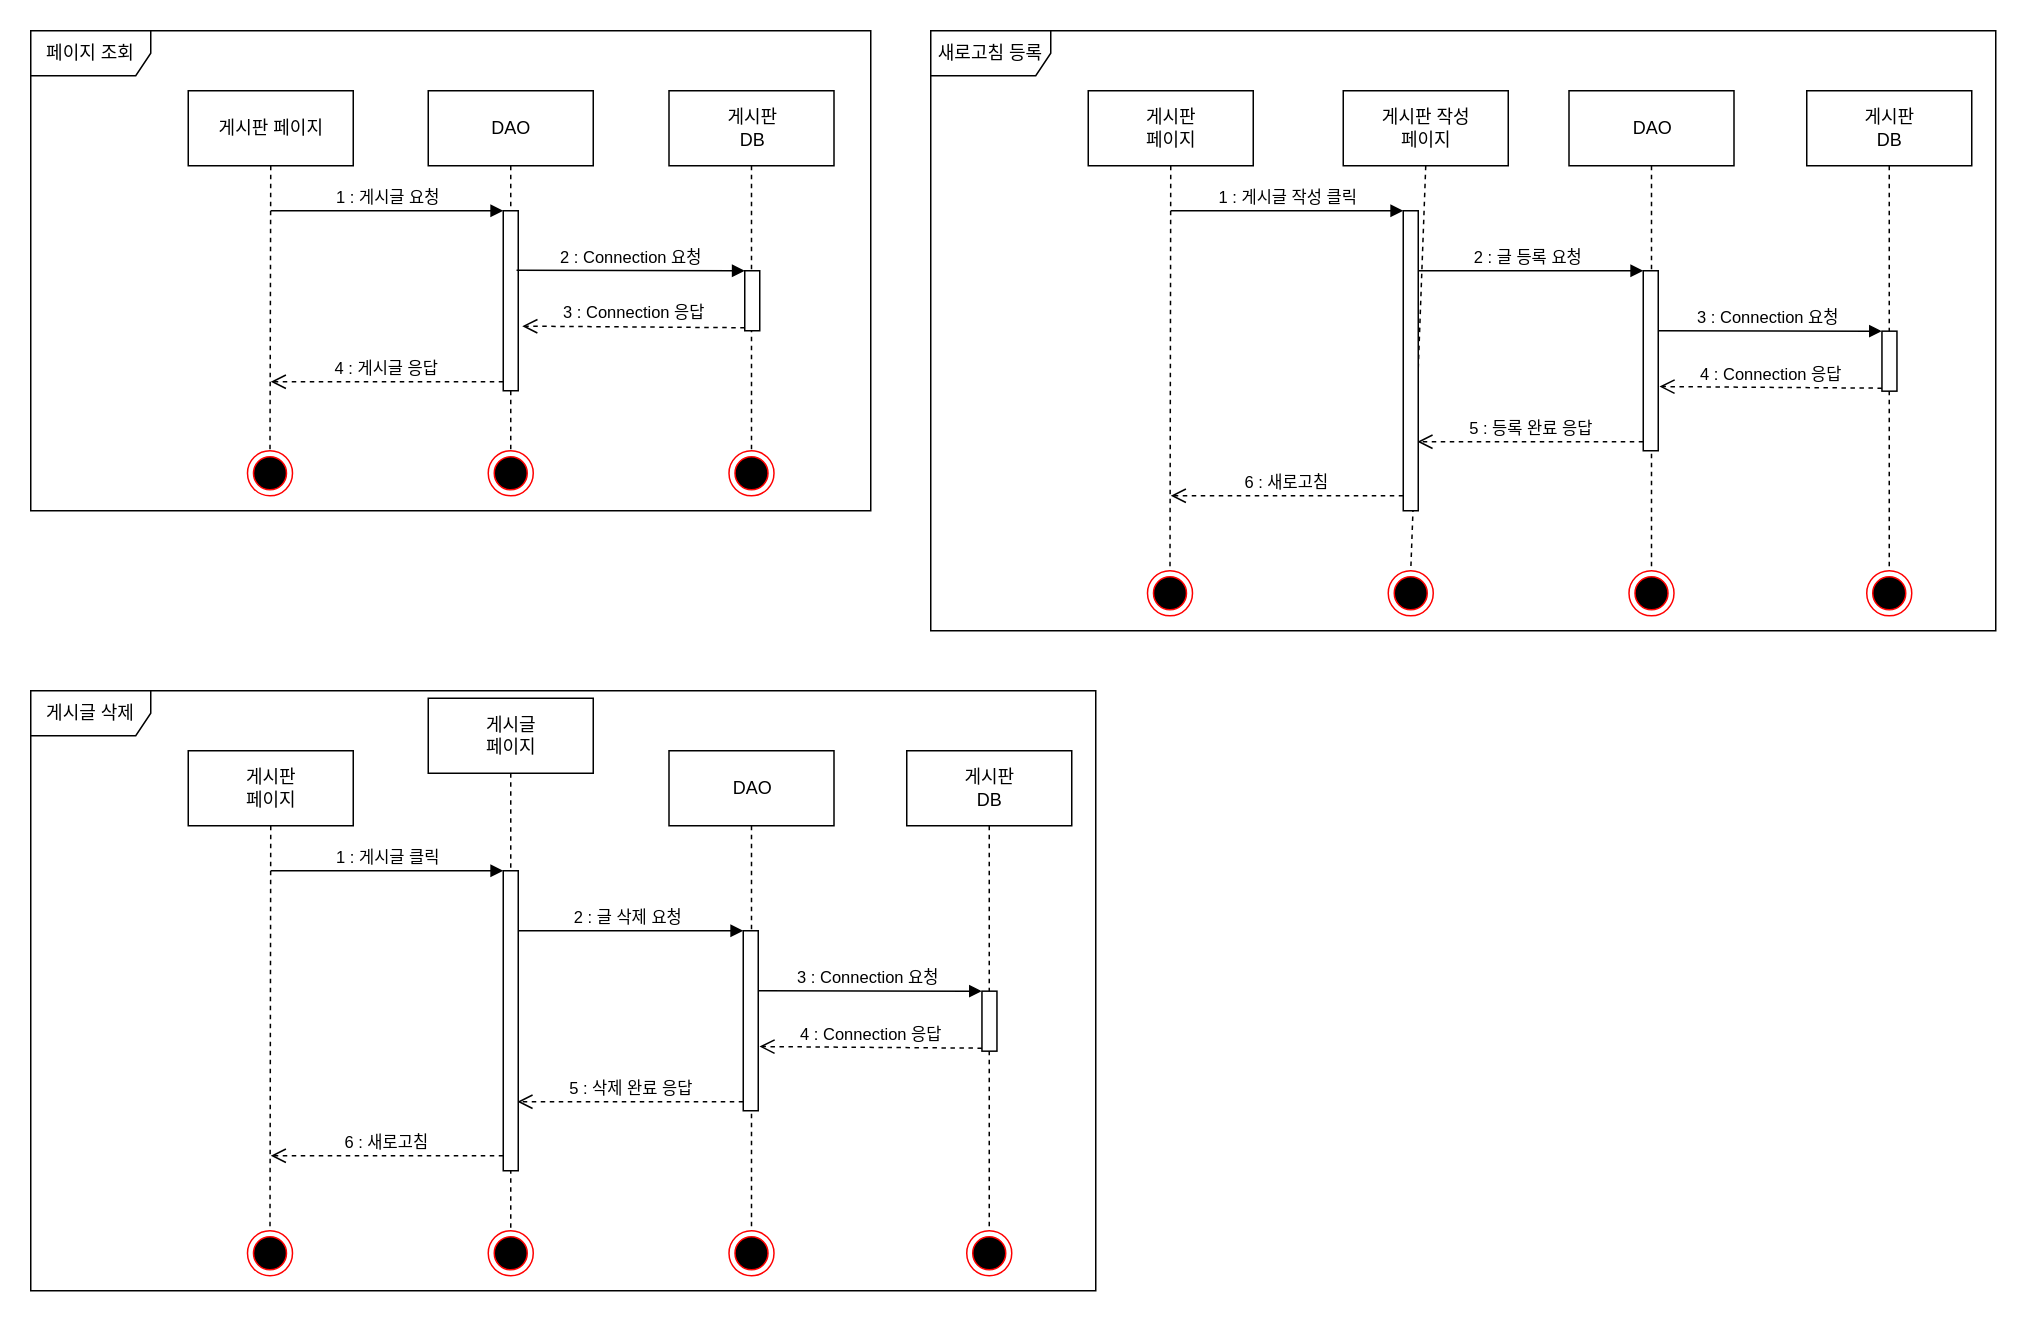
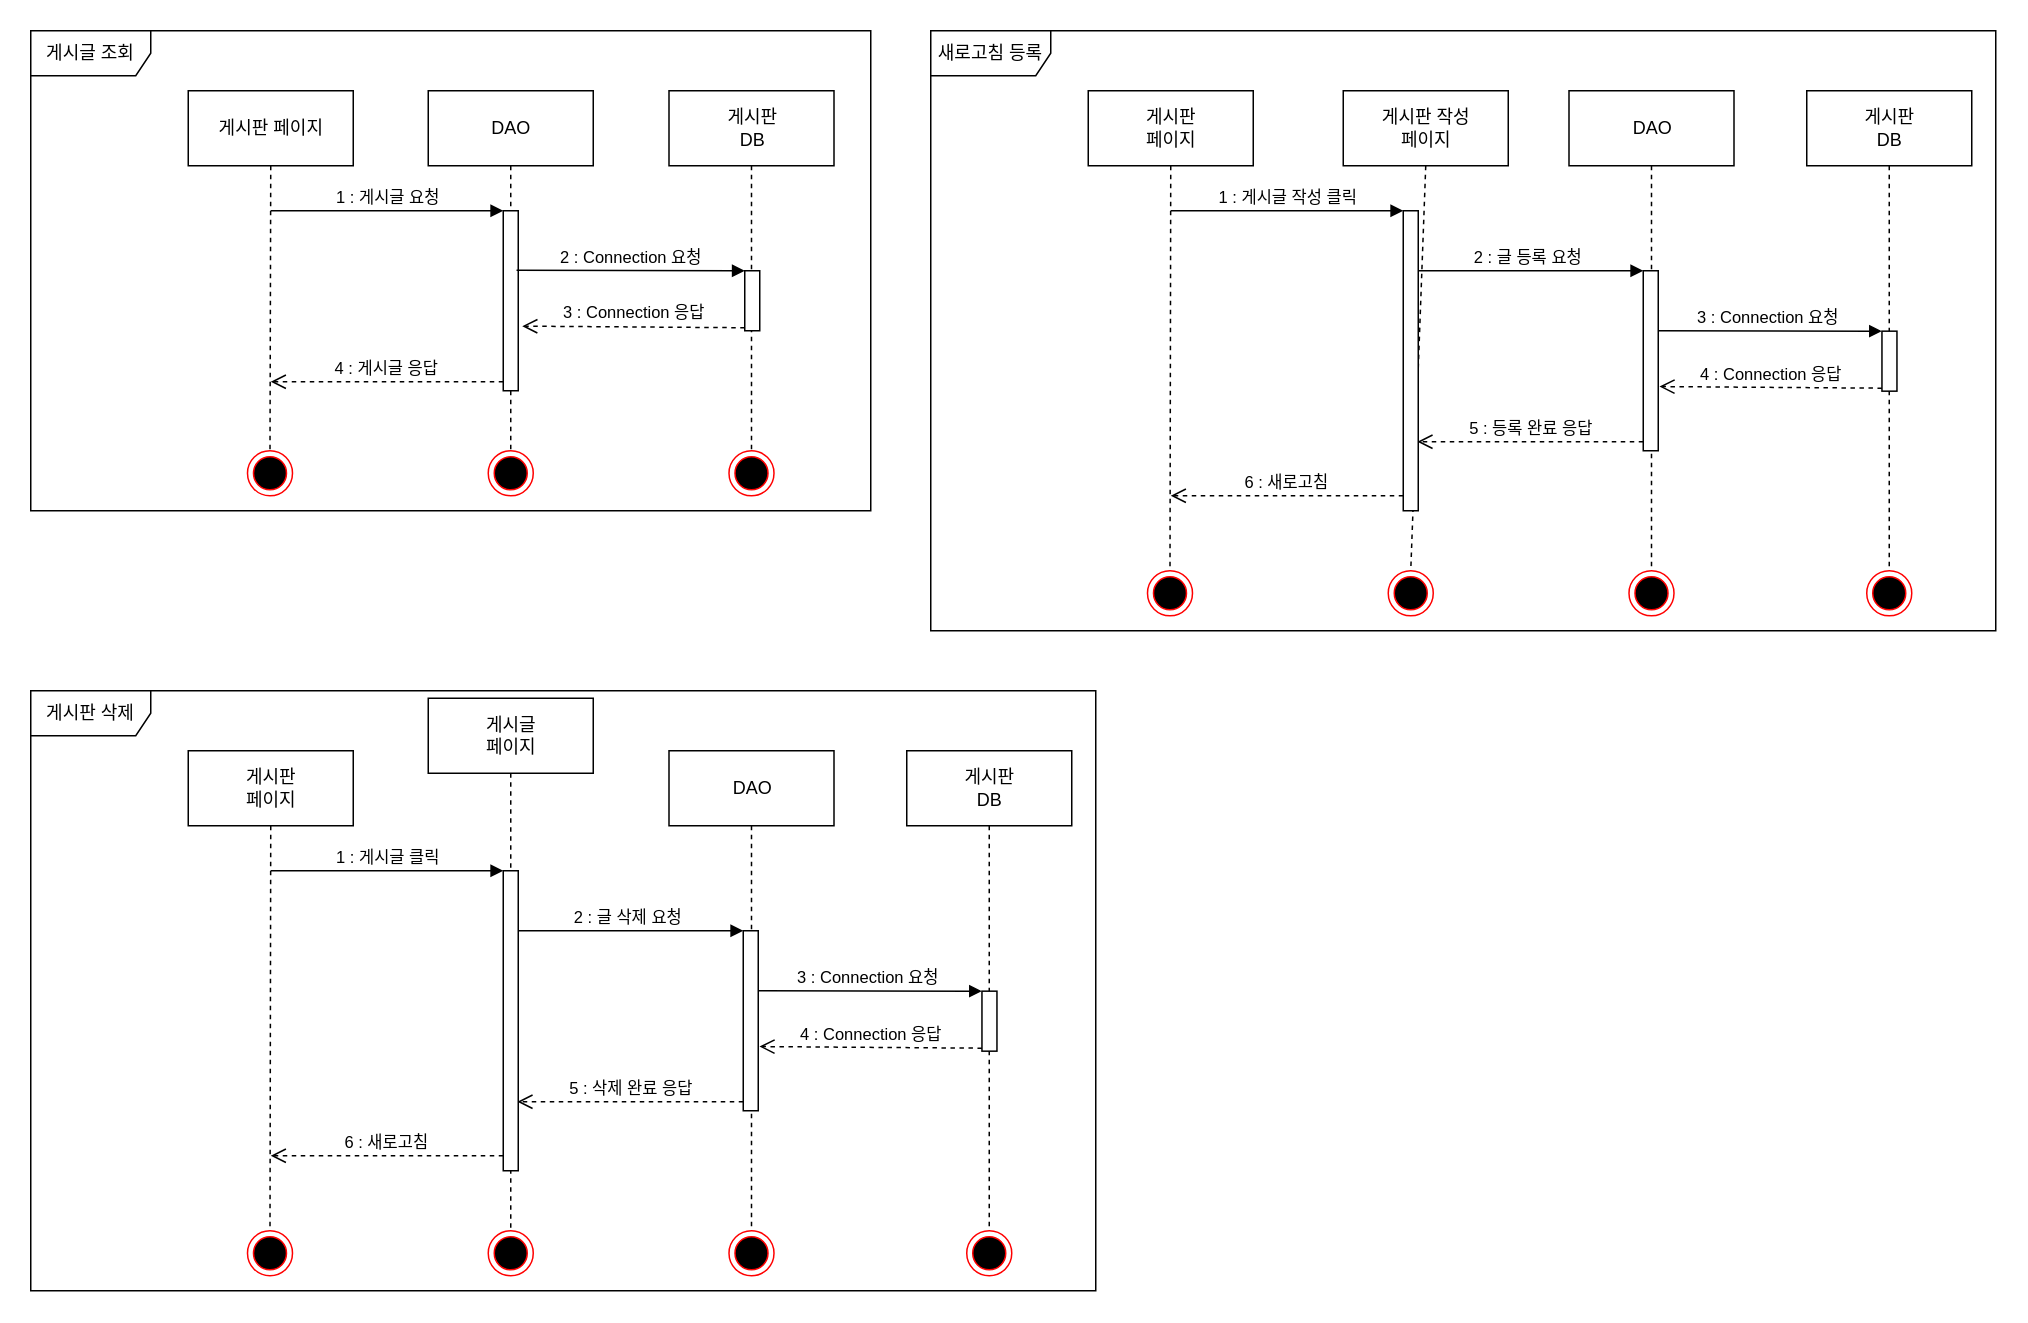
node "페이지 조회": label "페이지 조회" -> "게시글 조회"
node "게시글 삭제": label "게시글 삭제" -> "게시판 삭제"
